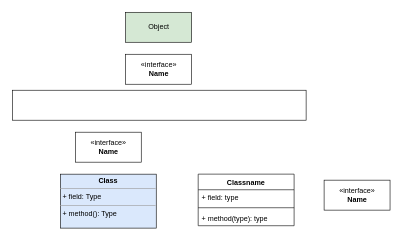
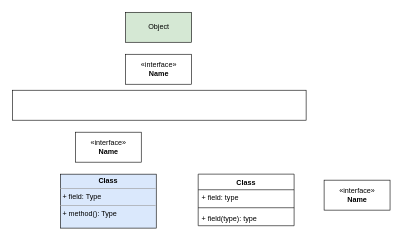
node "Classname": label "Classname" -> "Class"
node "+ method(type): type": label "+ method(type): type" -> "+ field(type): type"
